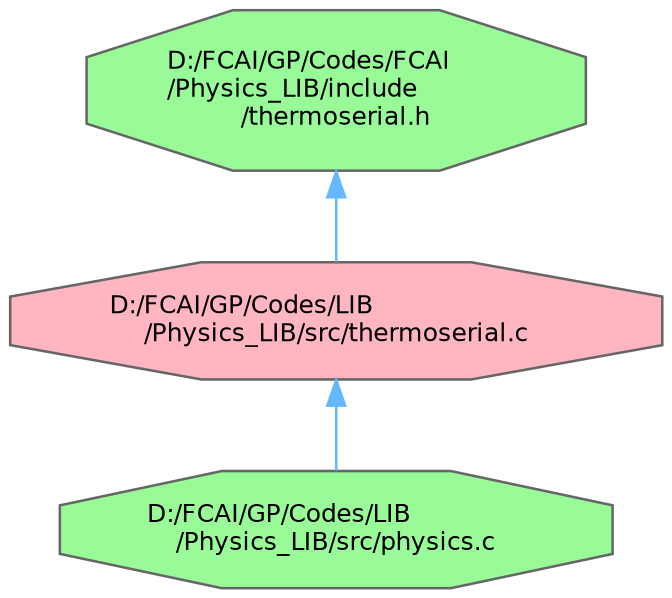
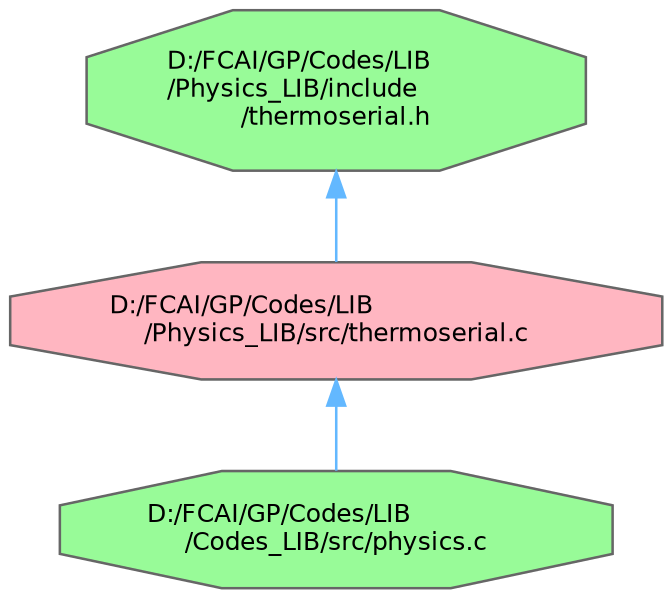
node "D:/FCAI/GP/Codes/FCAI /Physics_LIB/include /thermoserial.h": label "D:/FCAI/GP/Codes/FCAI /Physics_LIB/include /thermoserial.h" -> "D:/FCAI/GP/Codes/LIB /Physics_LIB/include /thermoserial.h"
node "D:/FCAI/GP/Codes/LIB /Physics_LIB/src/physics.c": label "D:/FCAI/GP/Codes/LIB /Physics_LIB/src/physics.c" -> "D:/FCAI/GP/Codes/LIB /Codes_LIB/src/physics.c"
